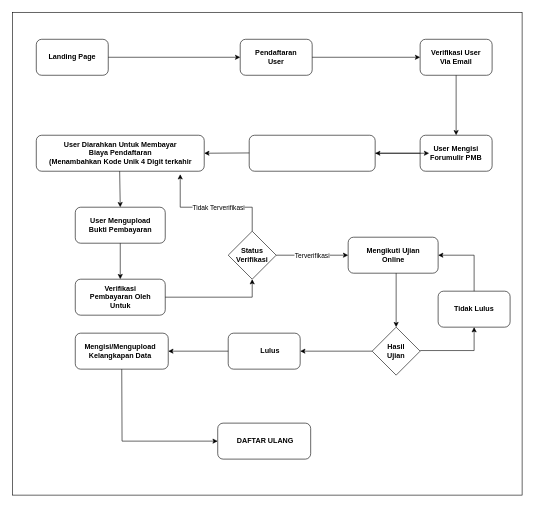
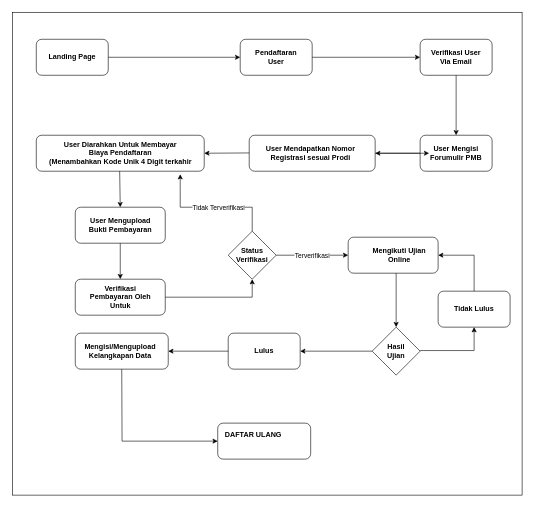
node "User Mendapatkan Nomor Registrasi sesuai Prodi": added
node "Mengikuti Ujian Online": moved (393, 255) -> (399, 255)
node "Lulus": moved (270, 351) -> (264, 351)
node "DAFTAR ULANG": moved (265, 441) -> (253, 435)
